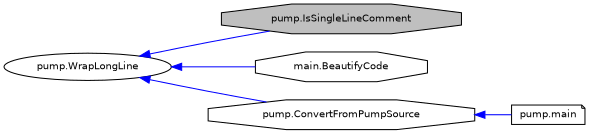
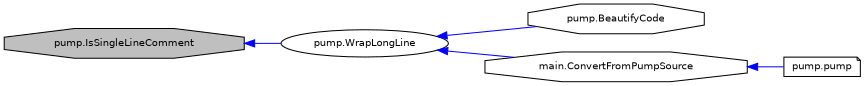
edge "pump.IsSingleLineComment" -> "pump.WrapLongLine": reversed
node "main.BeautifyCode": label "main.BeautifyCode" -> "pump.BeautifyCode"
node "pump.ConvertFromPumpSource": label "pump.ConvertFromPumpSource" -> "main.ConvertFromPumpSource"
node "pump.main": label "pump.main" -> "pump.pump"
